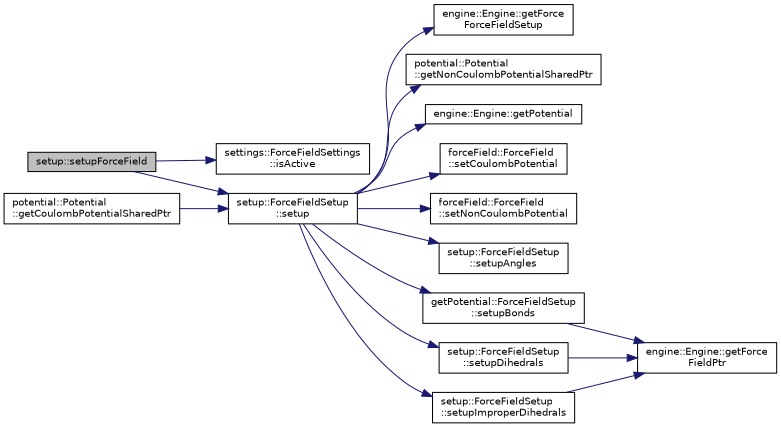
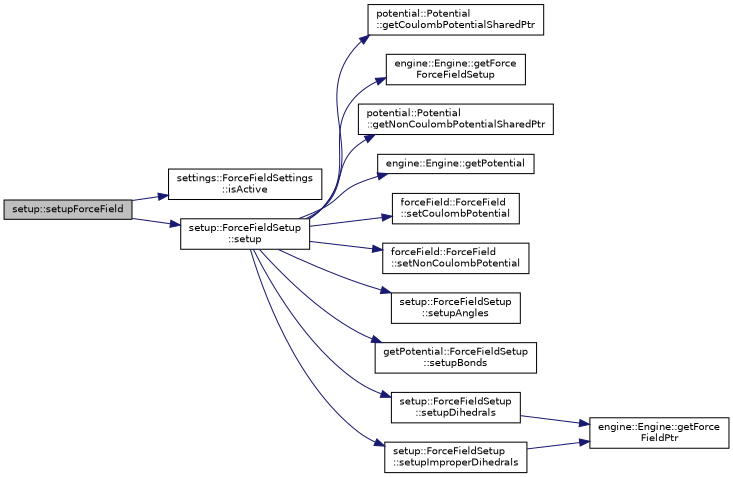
edge "potential::Potential ::getCoulombPotentialSharedPtr" -> "setup::ForceFieldSetup ::setup": reversed
edge "getPotential::ForceFieldSetup ::setupBonds" -> "engine::Engine::getForce FieldPtr": removed
